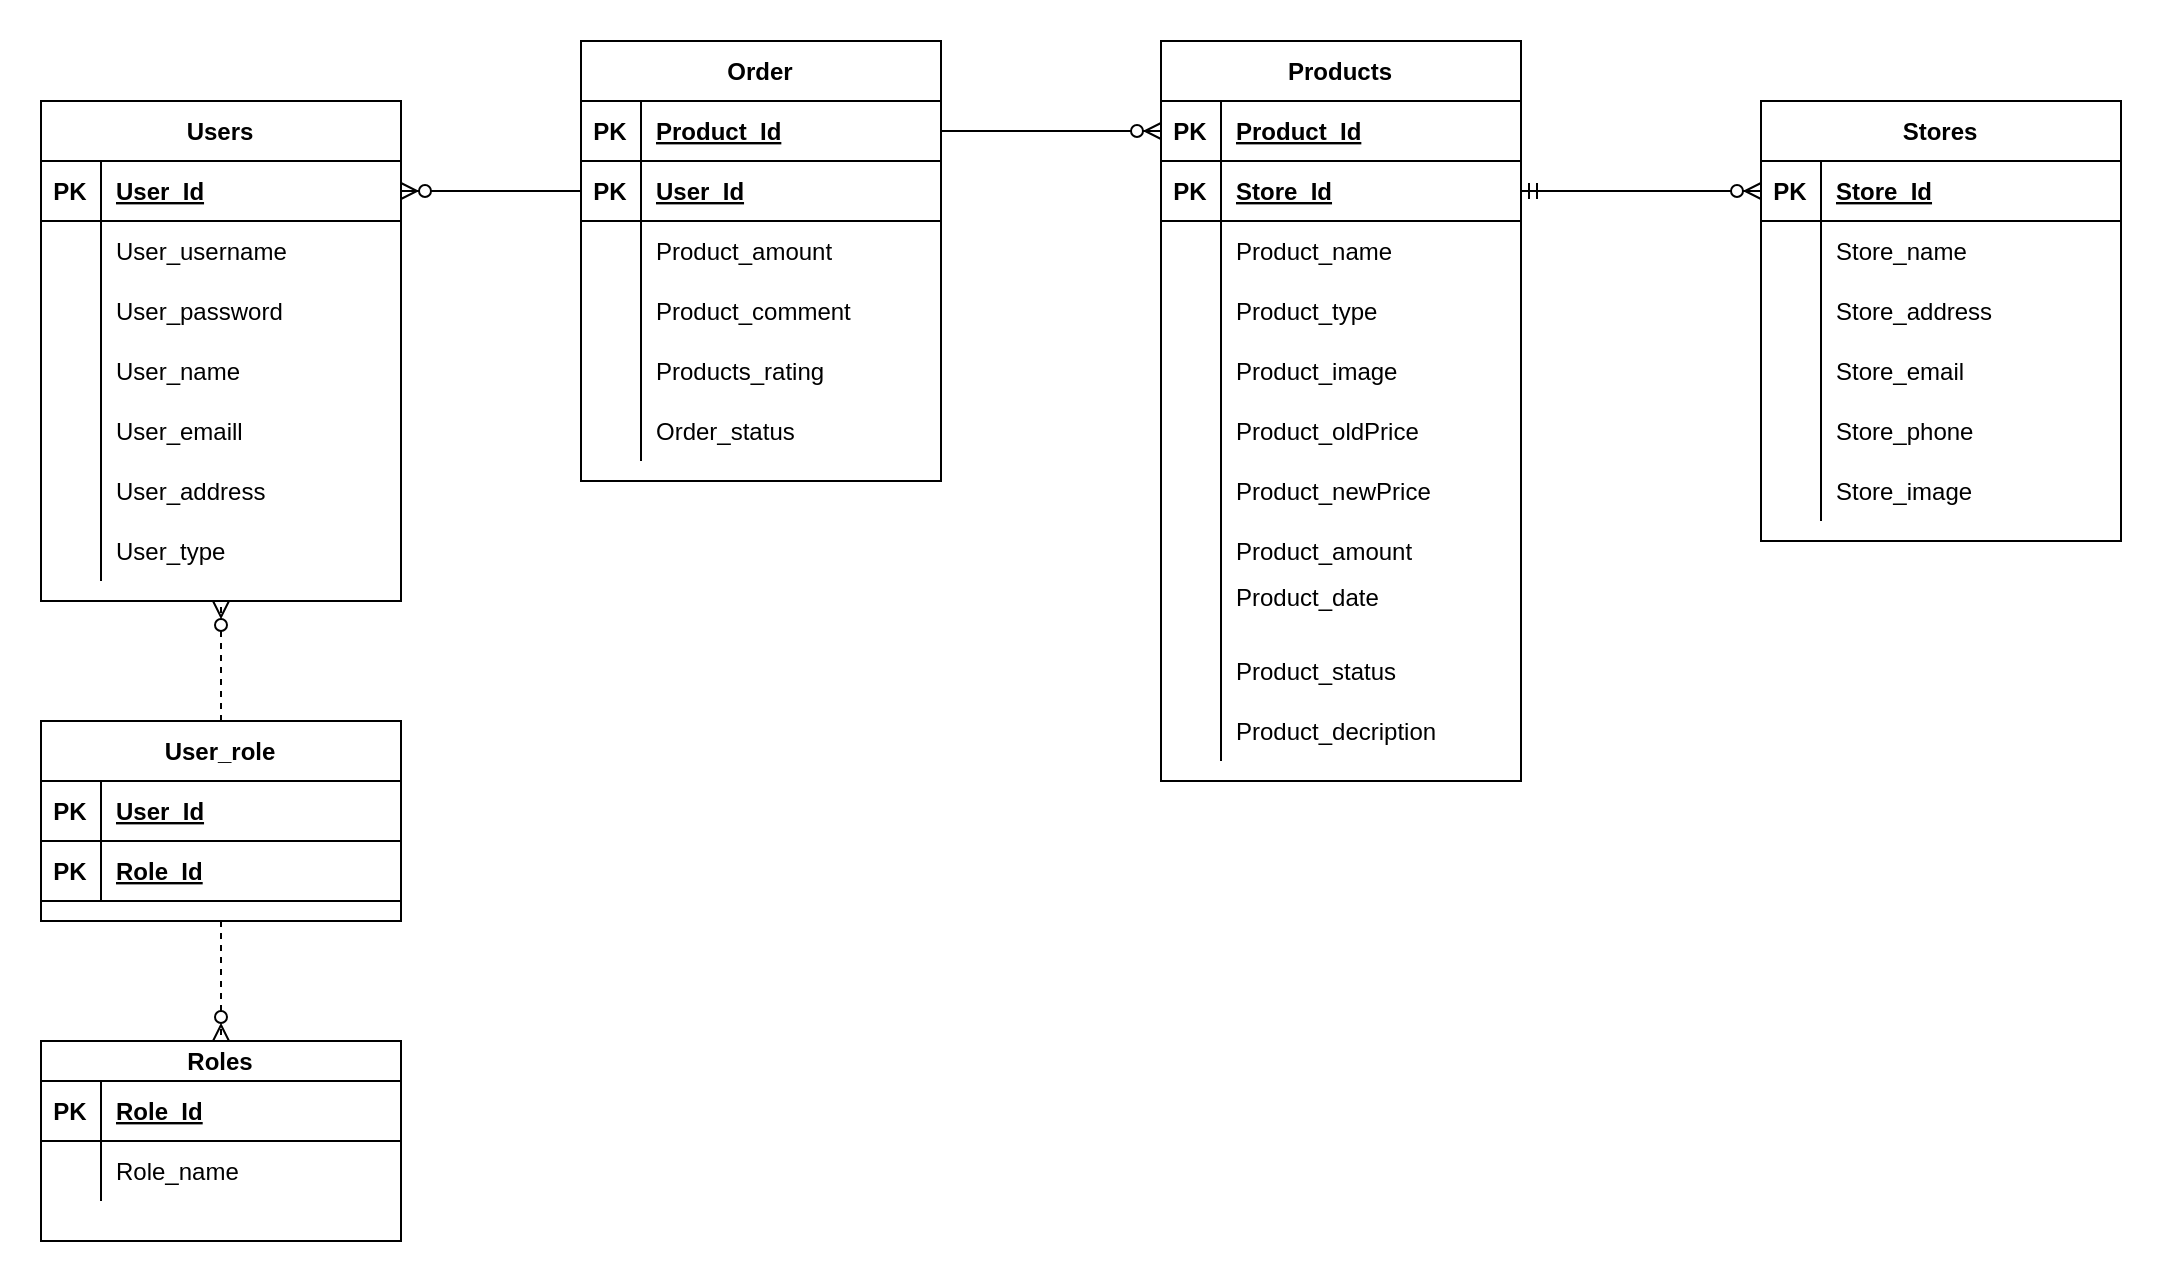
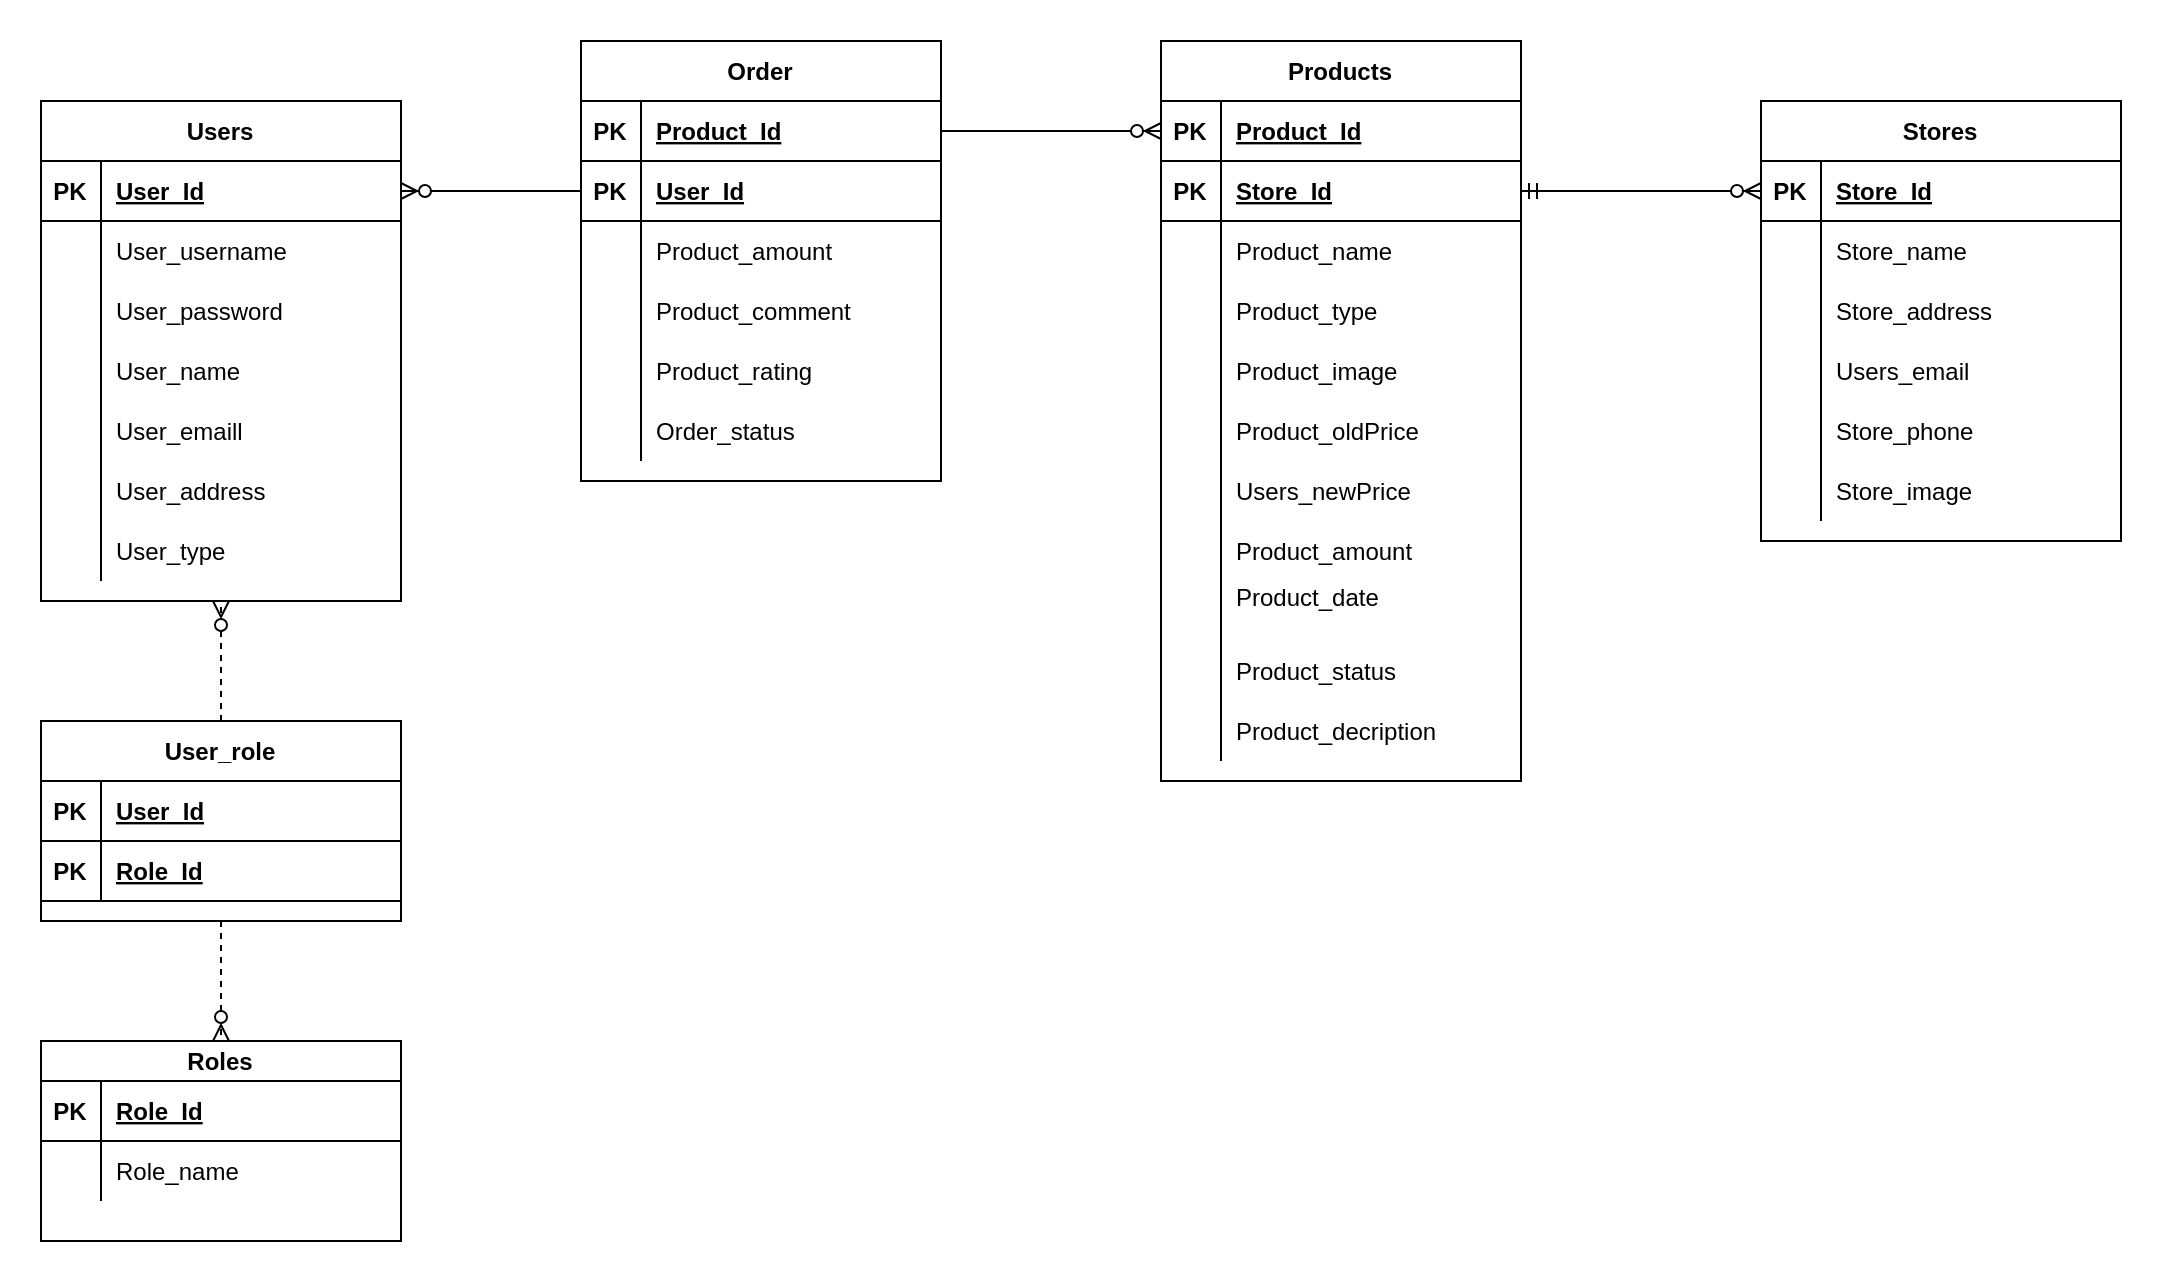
node "Products_rating": label "Products_rating" -> "Product_rating"
node "Store_email": label "Store_email" -> "Users_email"
node "Product_newPrice": label "Product_newPrice" -> "Users_newPrice"
